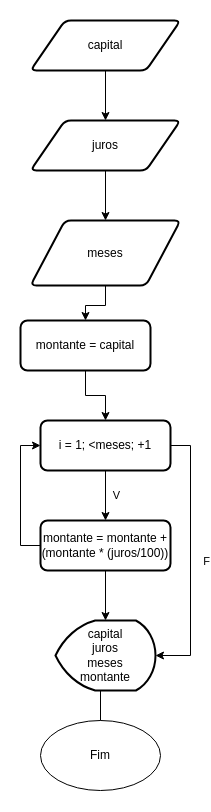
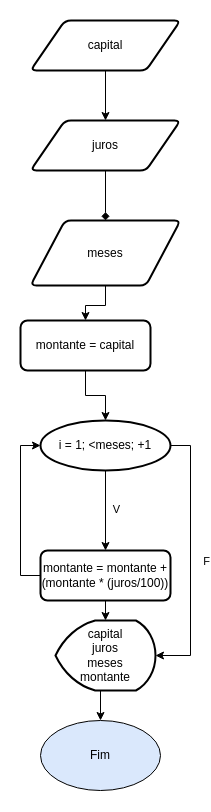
edge "juros" -> "meses": arrowhead classic -> diamond
node "i = 1; <meses; +1": shape rounded rectangle -> ellipse
node "montante = montante + (montante * (juros/100))": moved (106, 546) -> (106, 576)
edge "capital juros meses montante" -- "Fim": arrowhead none -> classic
node "Fim": fillcolor #ffffff -> #dae8fc
